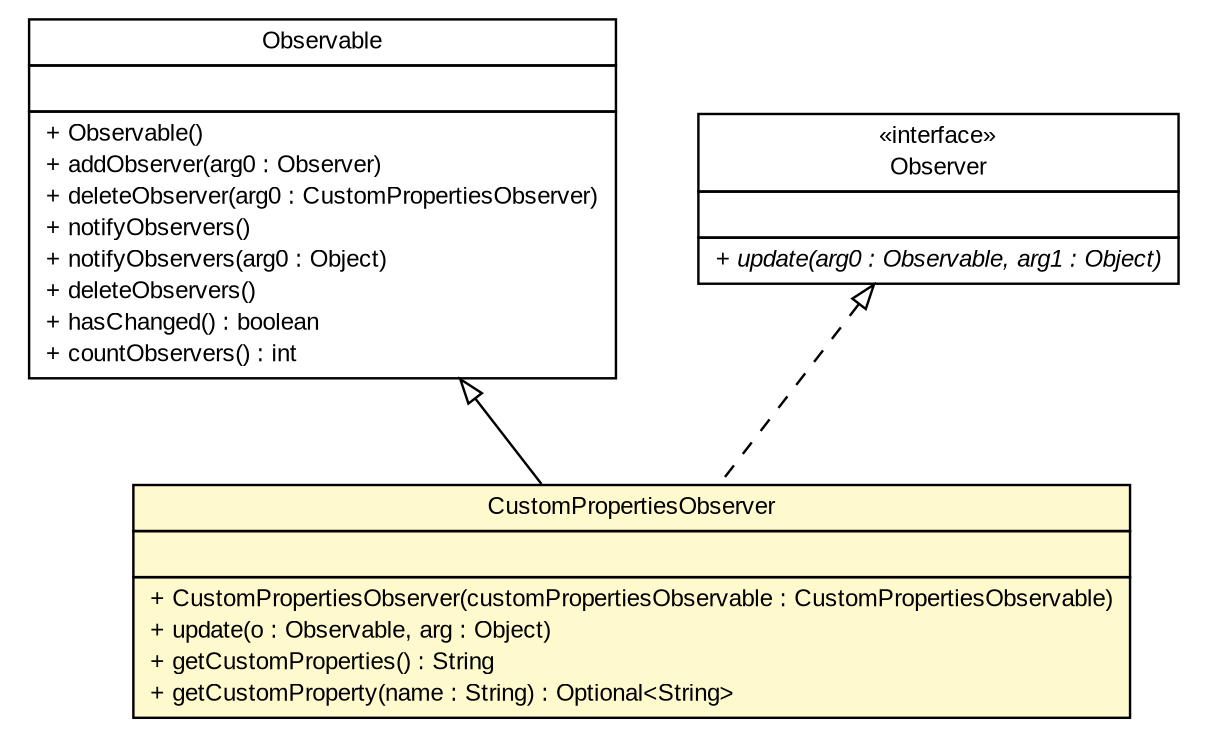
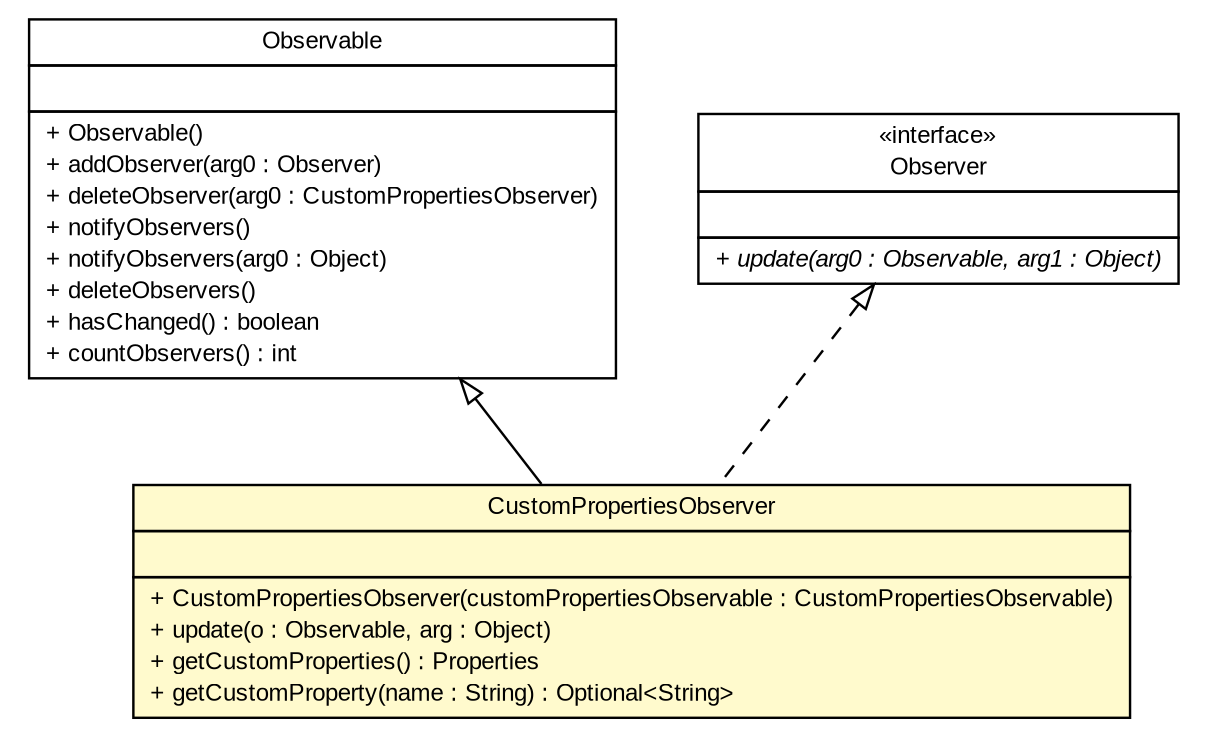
node "CustomPropertiesObserver": text "+ getCustomProperties() : String" -> "+ getCustomProperties() : Properties"
